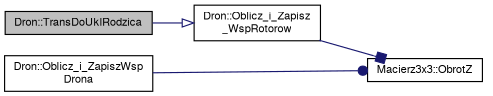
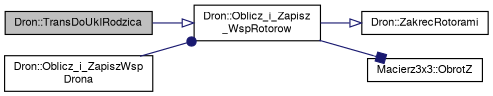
node "Dron::ZakrecRotorami": added
edge "Dron::Oblicz_i_ZapiszWsp Drona" -> "Macierz3x3::ObrotZ": now "Dron::Oblicz_i_ZapiszWsp Drona" -> "Dron::Oblicz_i_Zapisz _WspRotorow"
